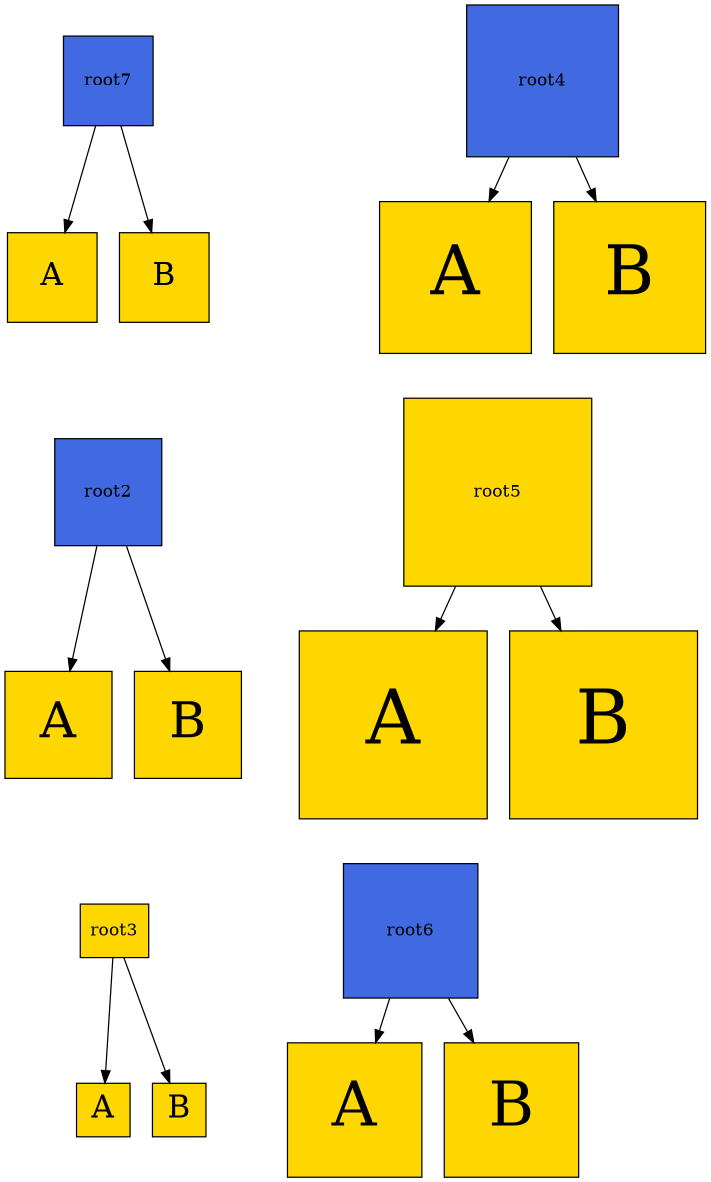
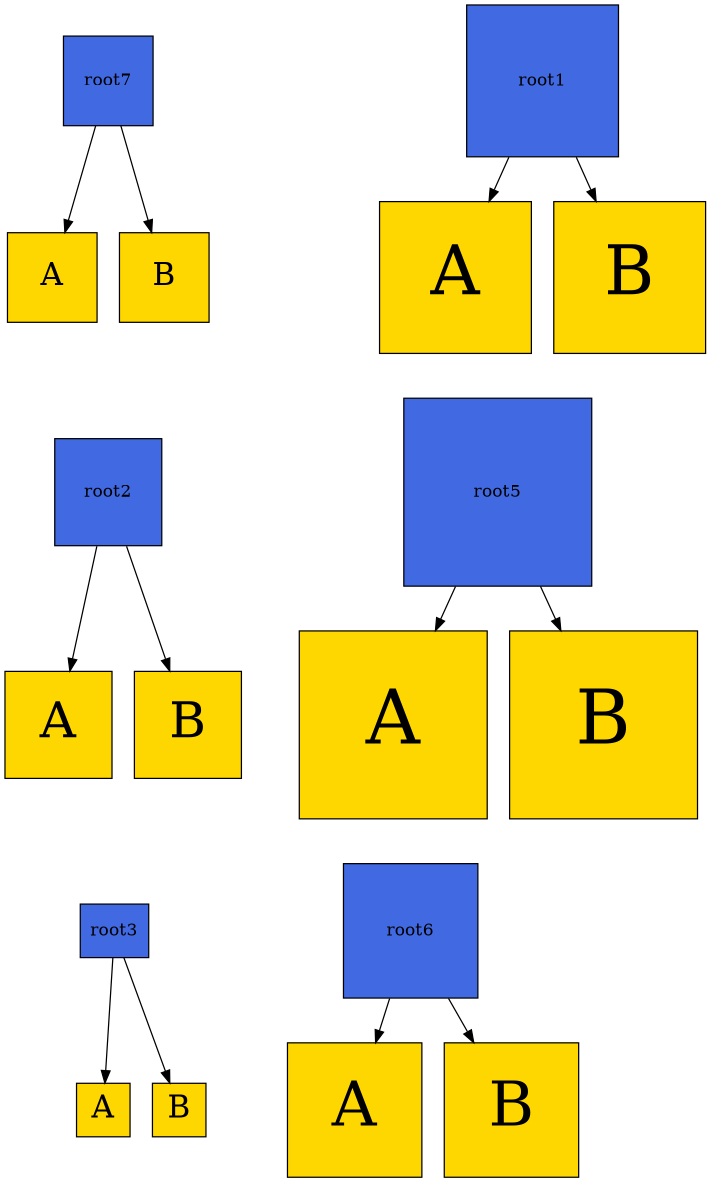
node "root4": label "root4" -> "root1"
node "root5": fillcolor gold -> royalblue
node "root3": fillcolor gold -> royalblue
